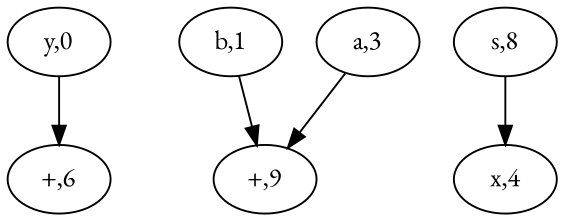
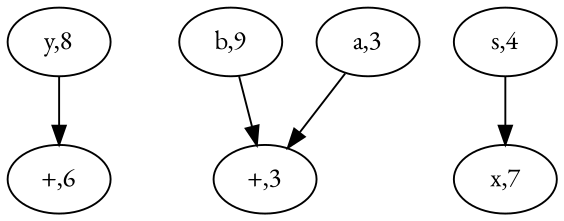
node "y,0": label "y,0" -> "y,8"
node "b,1": label "b,1" -> "b,9"
node "s,8": label "s,8" -> "s,4"
node "+,9": label "+,9" -> "+,3"
node "x,4": label "x,4" -> "x,7"
